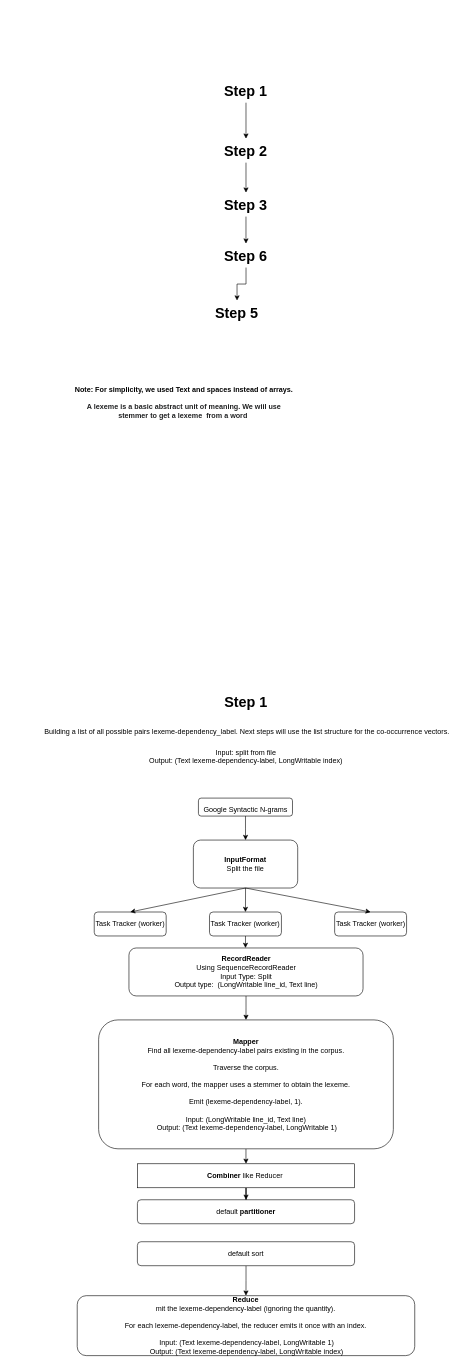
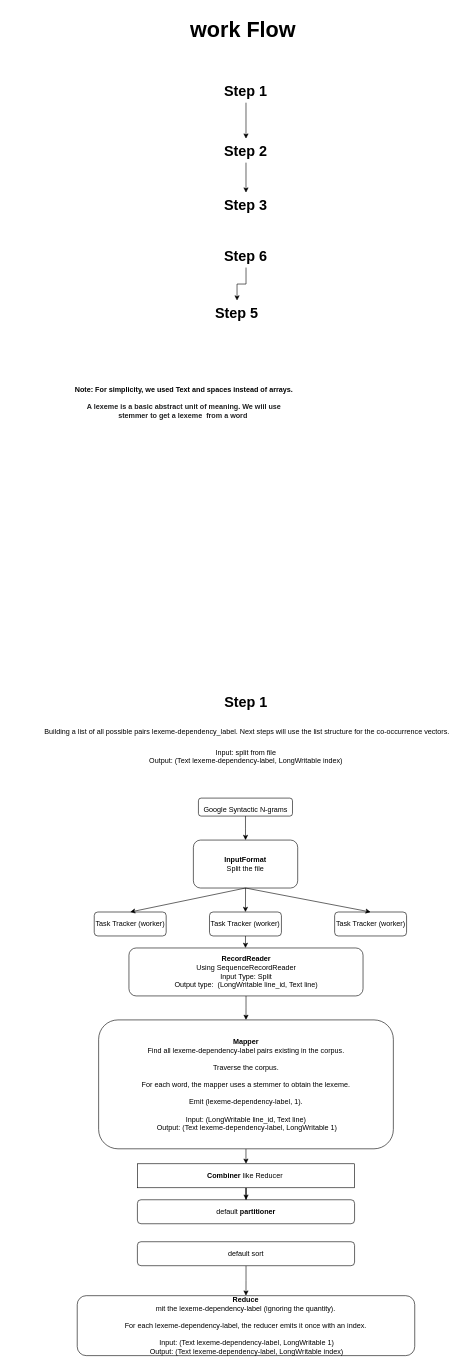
node "work Flow": added
edge "Step 3" -> "Step 6": removed
